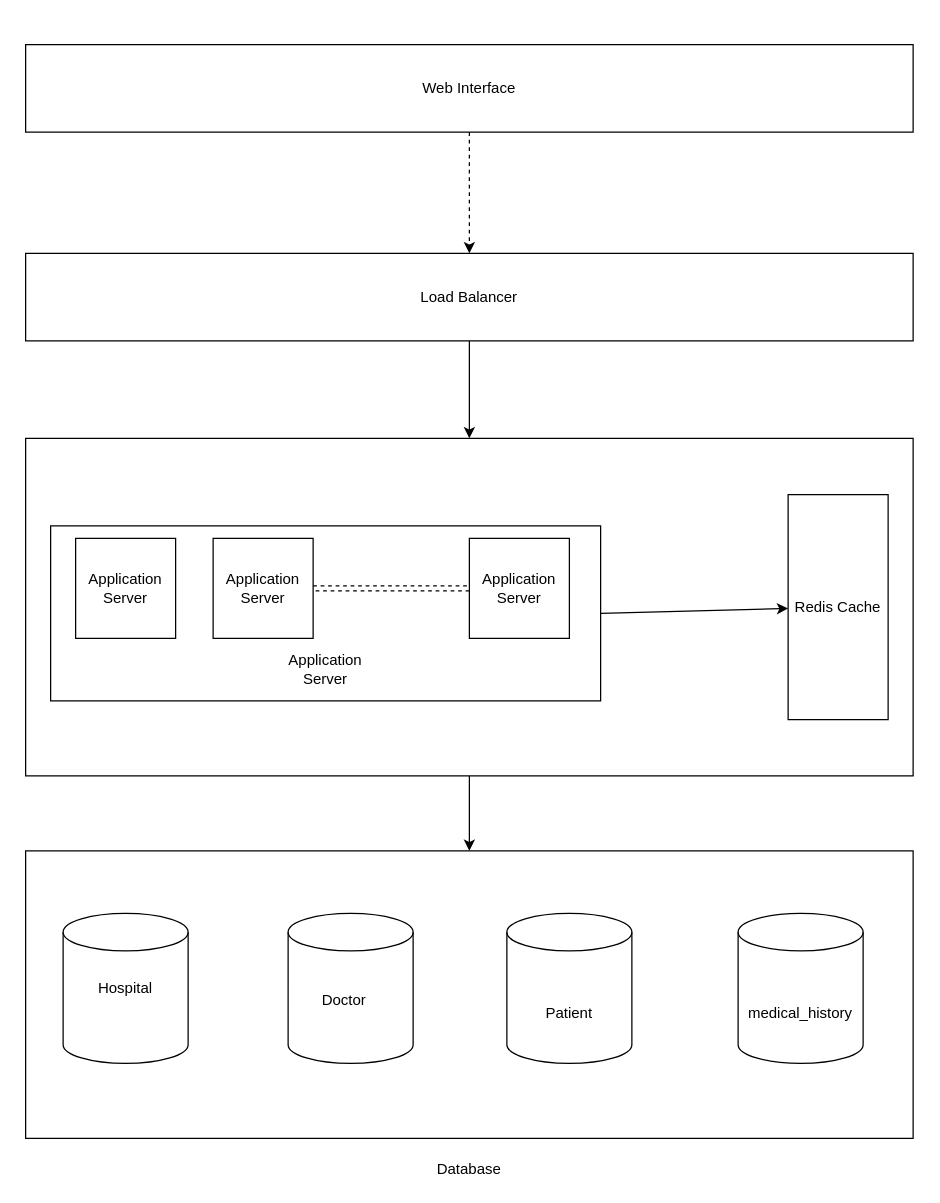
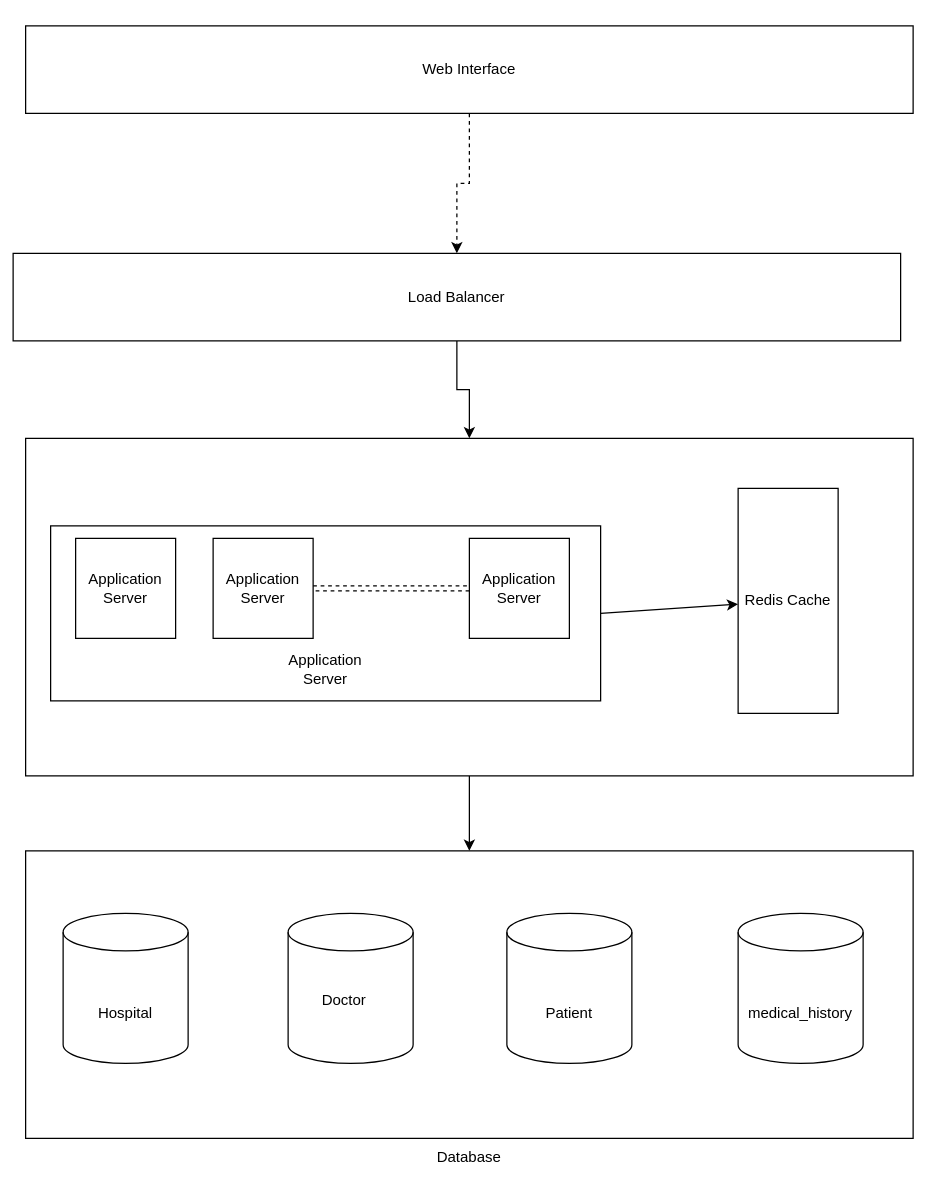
node "Web Interface": moved (469, 88) -> (469, 69)
node "Load Balancer": moved (469, 297) -> (457, 297)
node "Redis Cache": moved (838, 607) -> (788, 601)
node "Hospital": moved (126, 988) -> (126, 1013)
node "Database": moved (469, 1169) -> (469, 1157)
